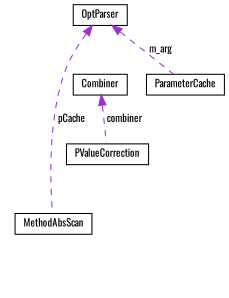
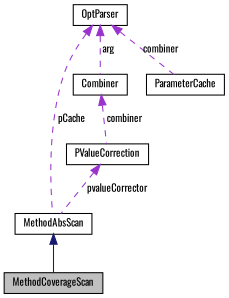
edge "ParameterCache" -> "OptParser": label " m_arg" -> " combiner"
edge "Combiner" -> "OptParser": added, label "arg"
edge "MethodAbsScan" -> "PValueCorrection": added, label "pvalueCorrector"
node "MethodCoverageScan": added
